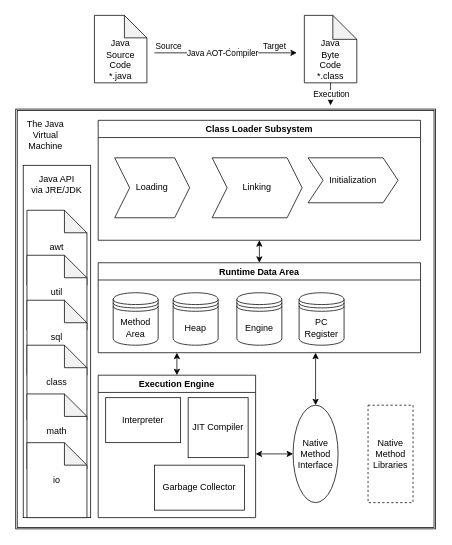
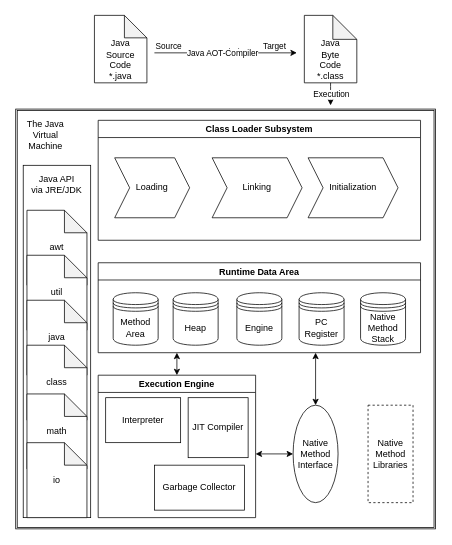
node "Initialization": size 90x45 -> 90x60
edge "Class Loader Subsystem" -- "Runtime Data Area": removed
node "Native Method Stack": added
node "sql": label "sql" -> "java"
